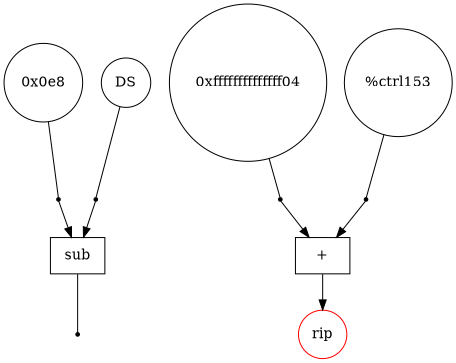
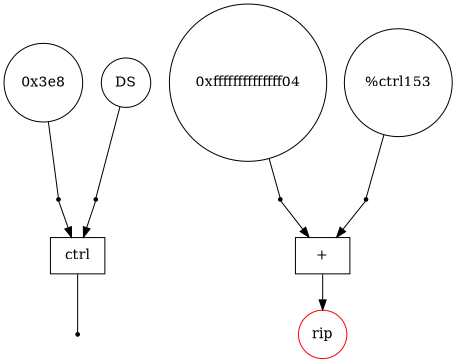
node "0x0e8": label "0x0e8" -> "0x3e8"
node "sub": label "sub" -> "ctrl"
